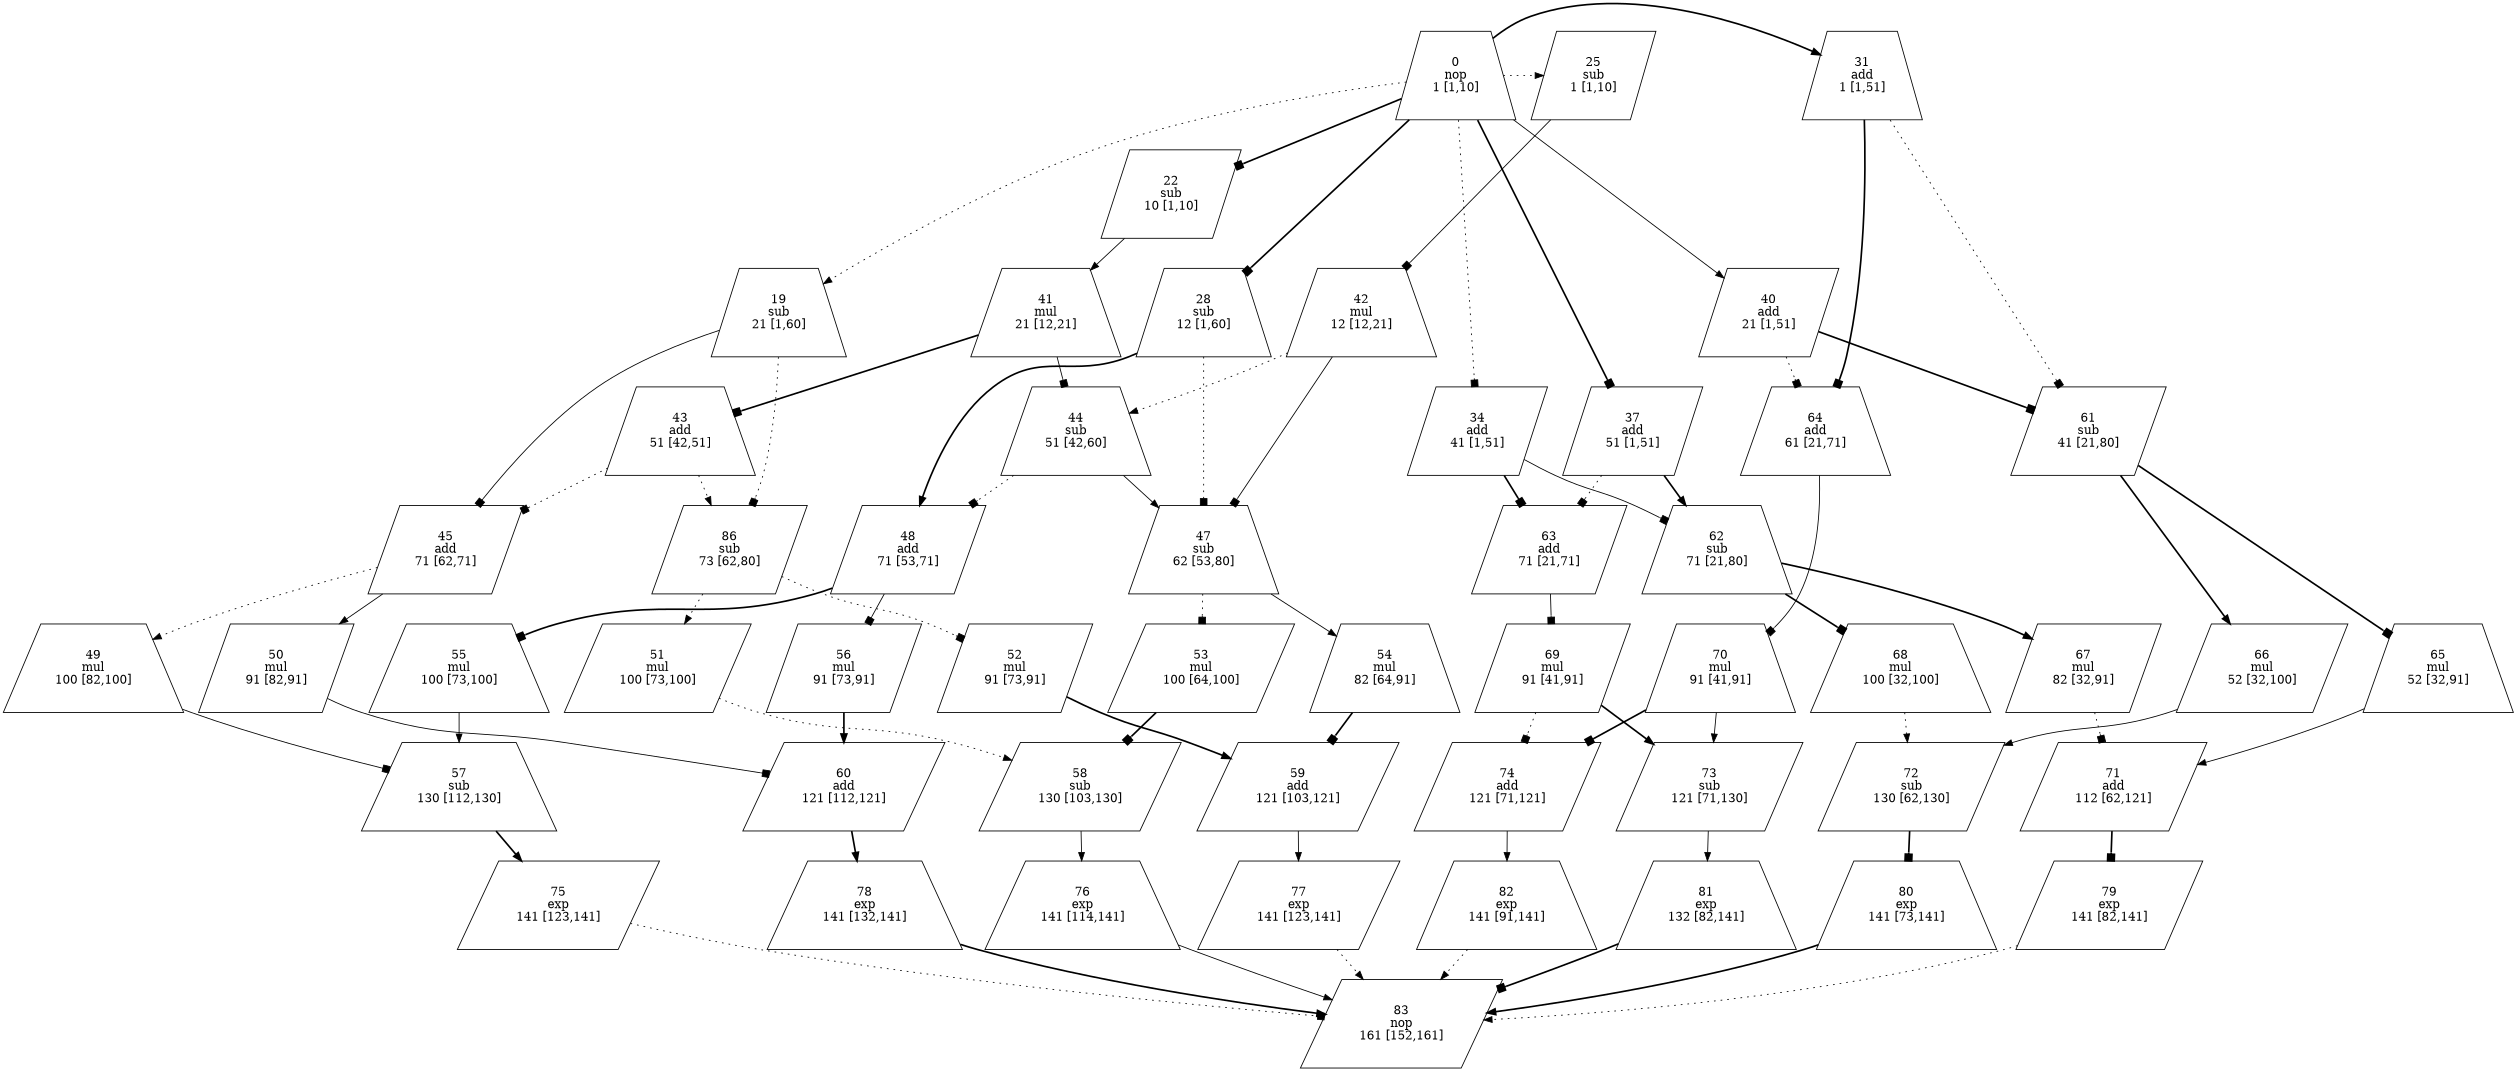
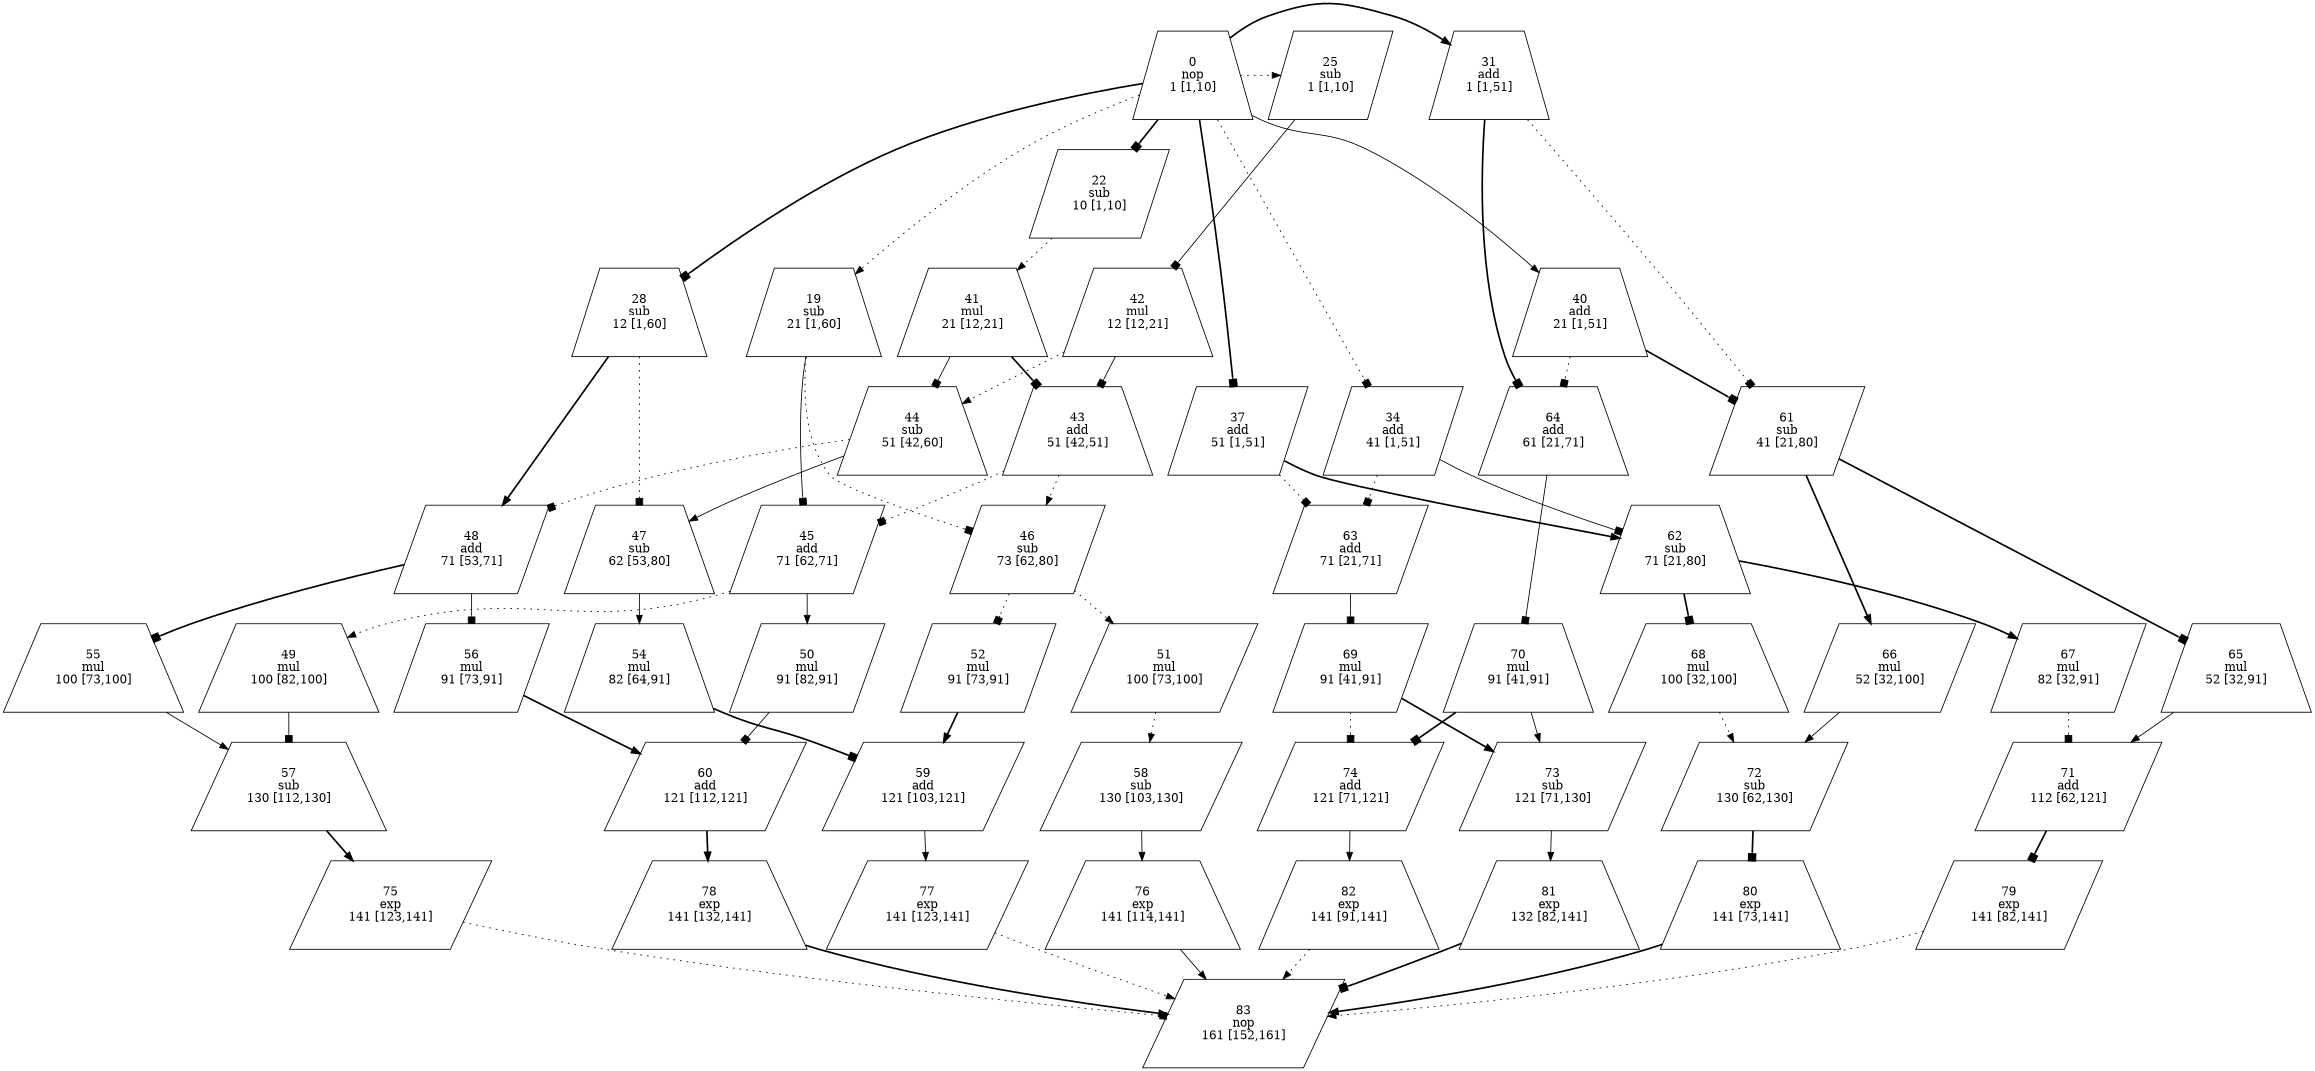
edge "22 sub 10 [1,10]" -> "41 mul 21 [12,21]": style solid -> dotted
node "40 add 21 [1,51]": shape parallelogram -> trapezium
edge "42 mul 12 [12,21]" -> "47 sub 62 [53,80]": now "42 mul 12 [12,21]" -> "43 add 51 [42,51]"
edge "34 add 41 [1,51]" -> "63 add 71 [21,71]": style bold -> dotted
node "86 sub 73 [62,80]": label "86 sub 73 [62,80]" -> "46 sub 73 [62,80]"
node "53 mul 100 [64,100]": removed
